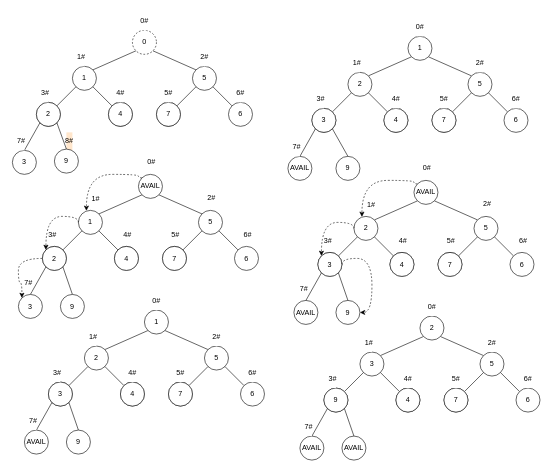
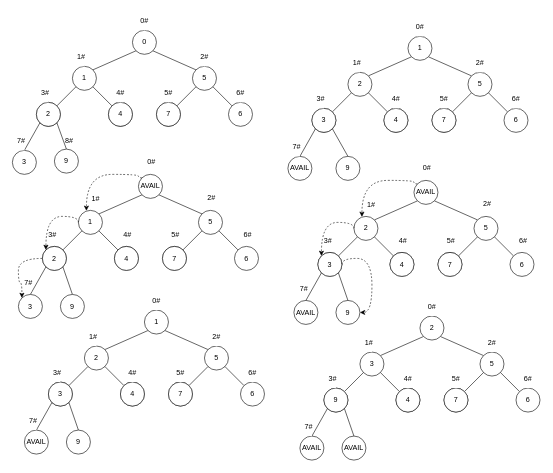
node "0": style dashed -> solid
node "8#": fillcolor #ffe6cc -> #ffffff
